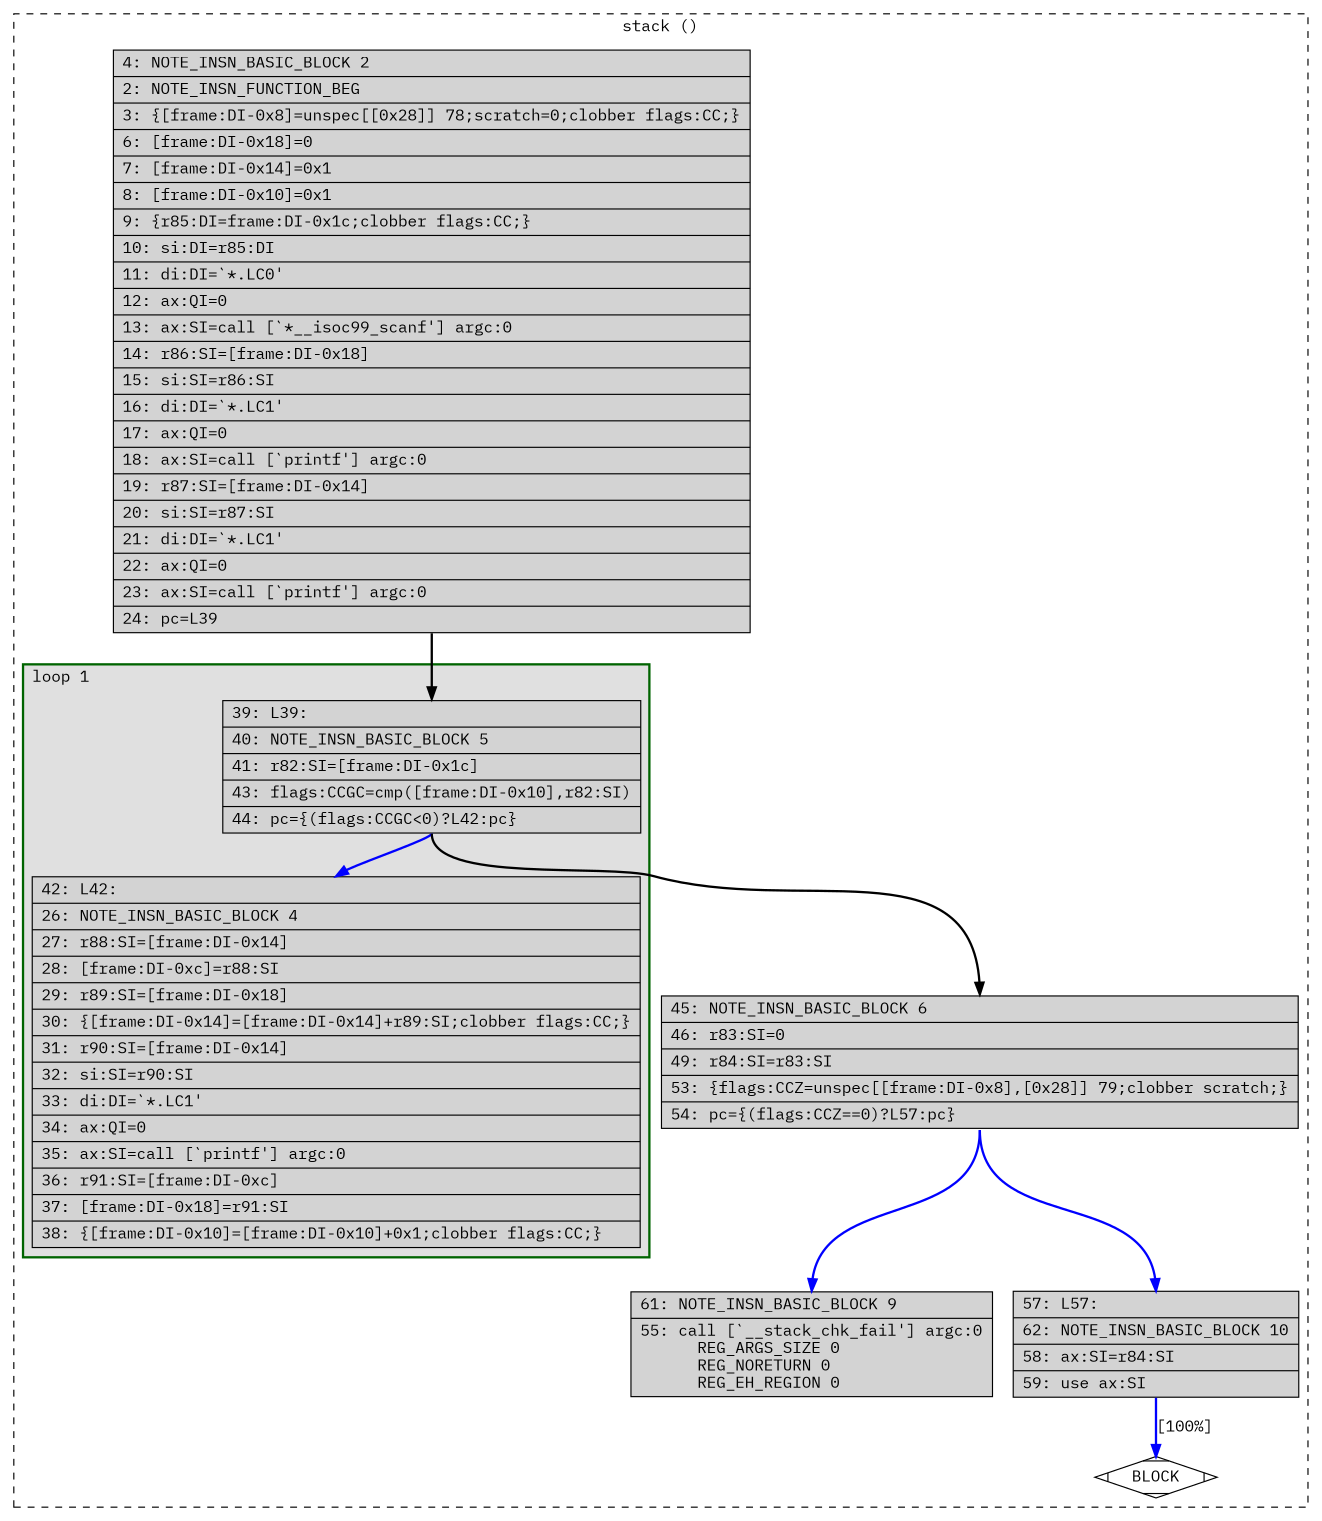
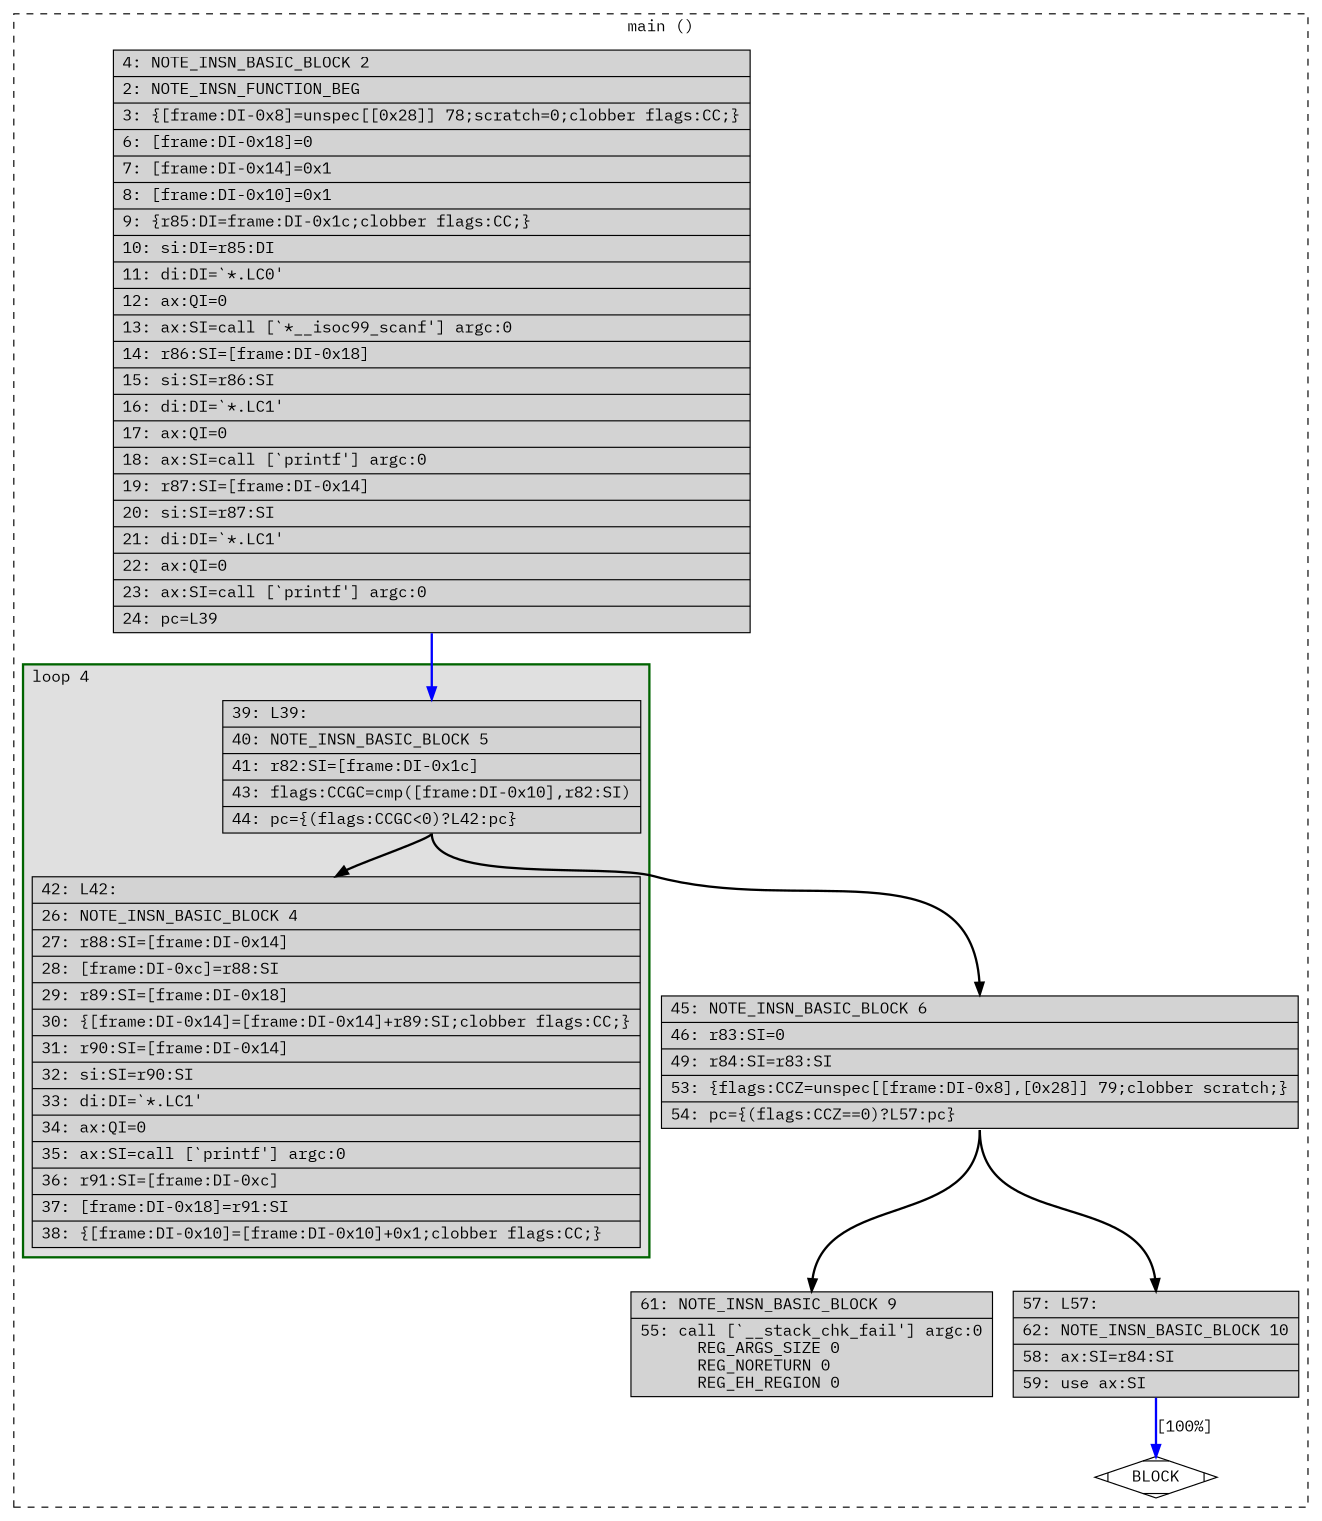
cluster "stack ()": label "stack ()" -> "main ()"
edge "4: NOTE_INSN_BASIC_BLOCK 2" -> "39: L39:": color black -> blue
cluster "loop 1": label "loop 1" -> "loop 4"
edge "39: L39:" -> "42: L42:": color blue -> black
edge "45: NOTE_INSN_BASIC_BLOCK 6" -> "61: NOTE_INSN_BASIC_BLOCK 9": color blue -> black
edge "45: NOTE_INSN_BASIC_BLOCK 6" -> "57: L57:": color blue -> black
